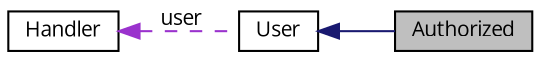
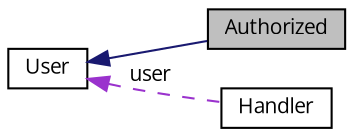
edge "User" -> "Handler": reversed
